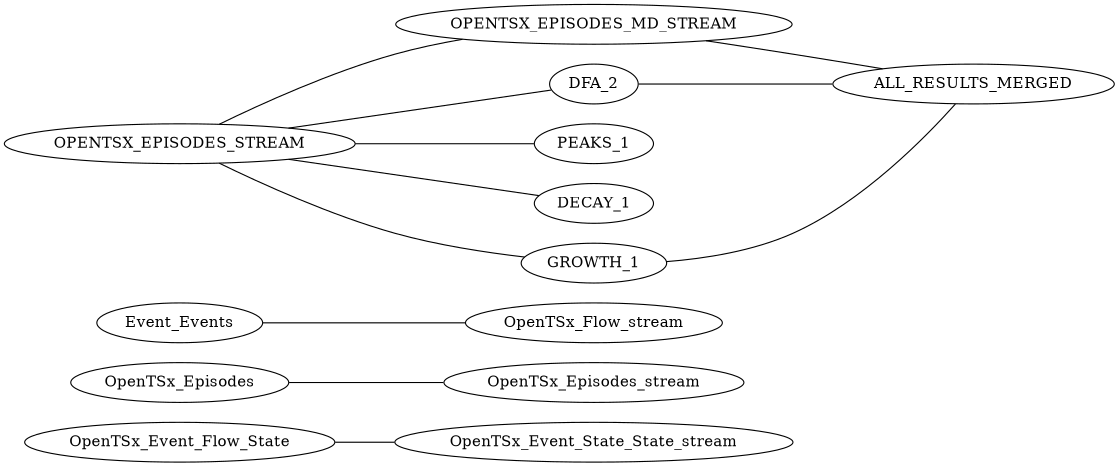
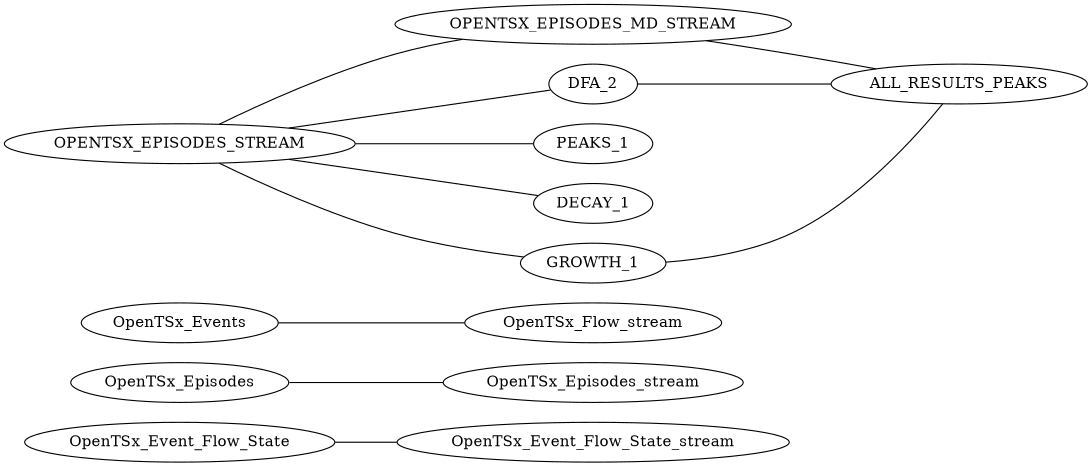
node "ALL_RESULTS_MERGED": label "ALL_RESULTS_MERGED" -> "ALL_RESULTS_PEAKS"
node "Event_Events": label "Event_Events" -> "OpenTSx_Events"
node "OpenTSx_Event_State_State_stream": label "OpenTSx_Event_State_State_stream" -> "OpenTSx_Event_Flow_State_stream"
